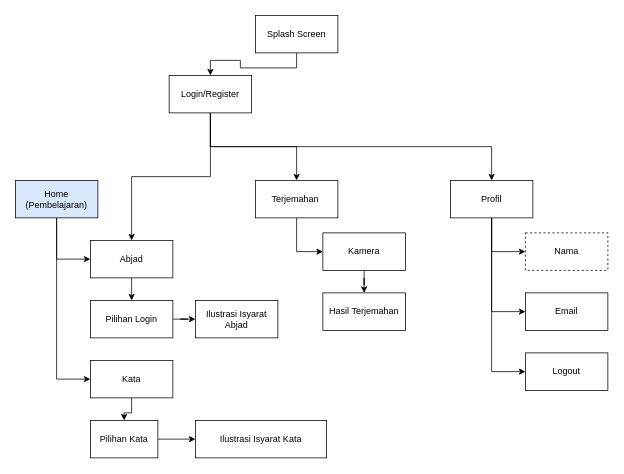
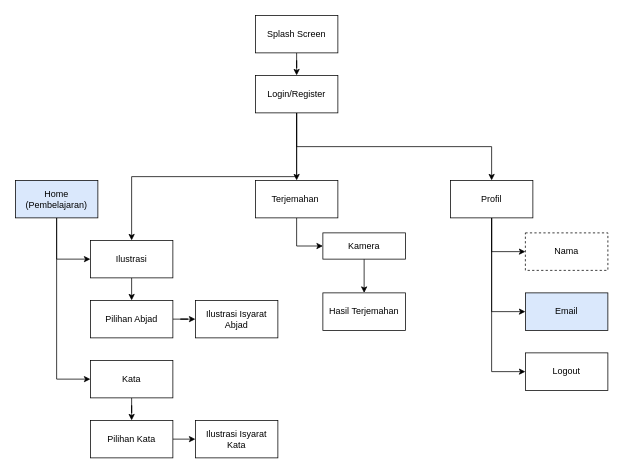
node "Login/Register": moved (210, 94) -> (297, 94)
node "Kamera": size 83x38 -> 83x26
node "Abjad": label "Abjad" -> "Ilustrasi"
node "Email": fillcolor #ffffff -> #dae8fc
node "Pilihan Login": label "Pilihan Login" -> "Pilihan Abjad"
node "Pilihan Kata": size 68x38 -> 83x38
node "Ilustrasi Isyarat Kata": size 131x38 -> 83x38
